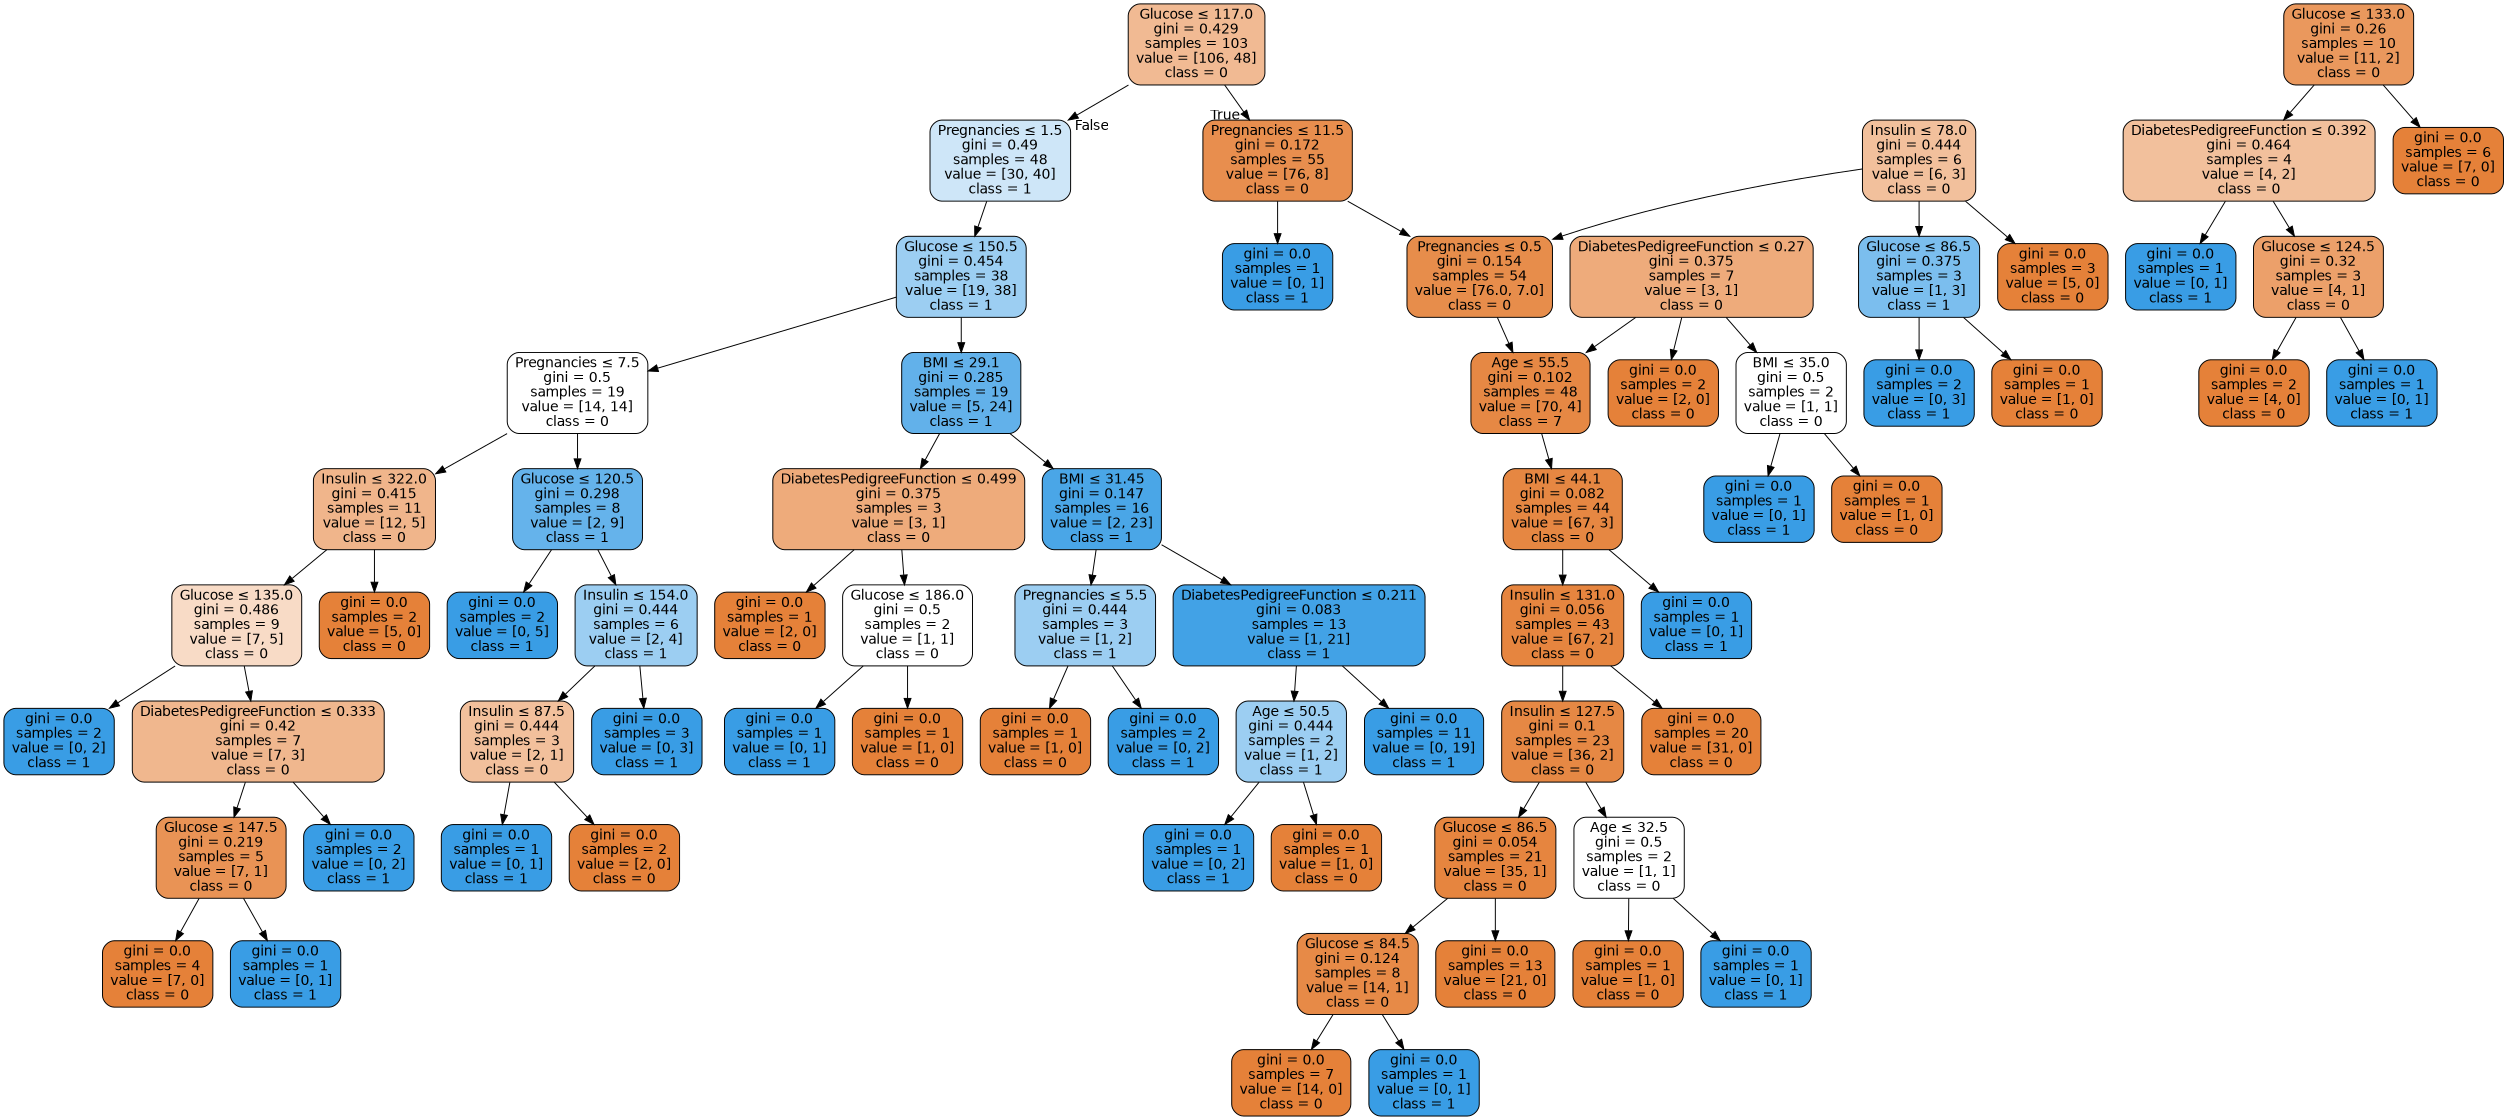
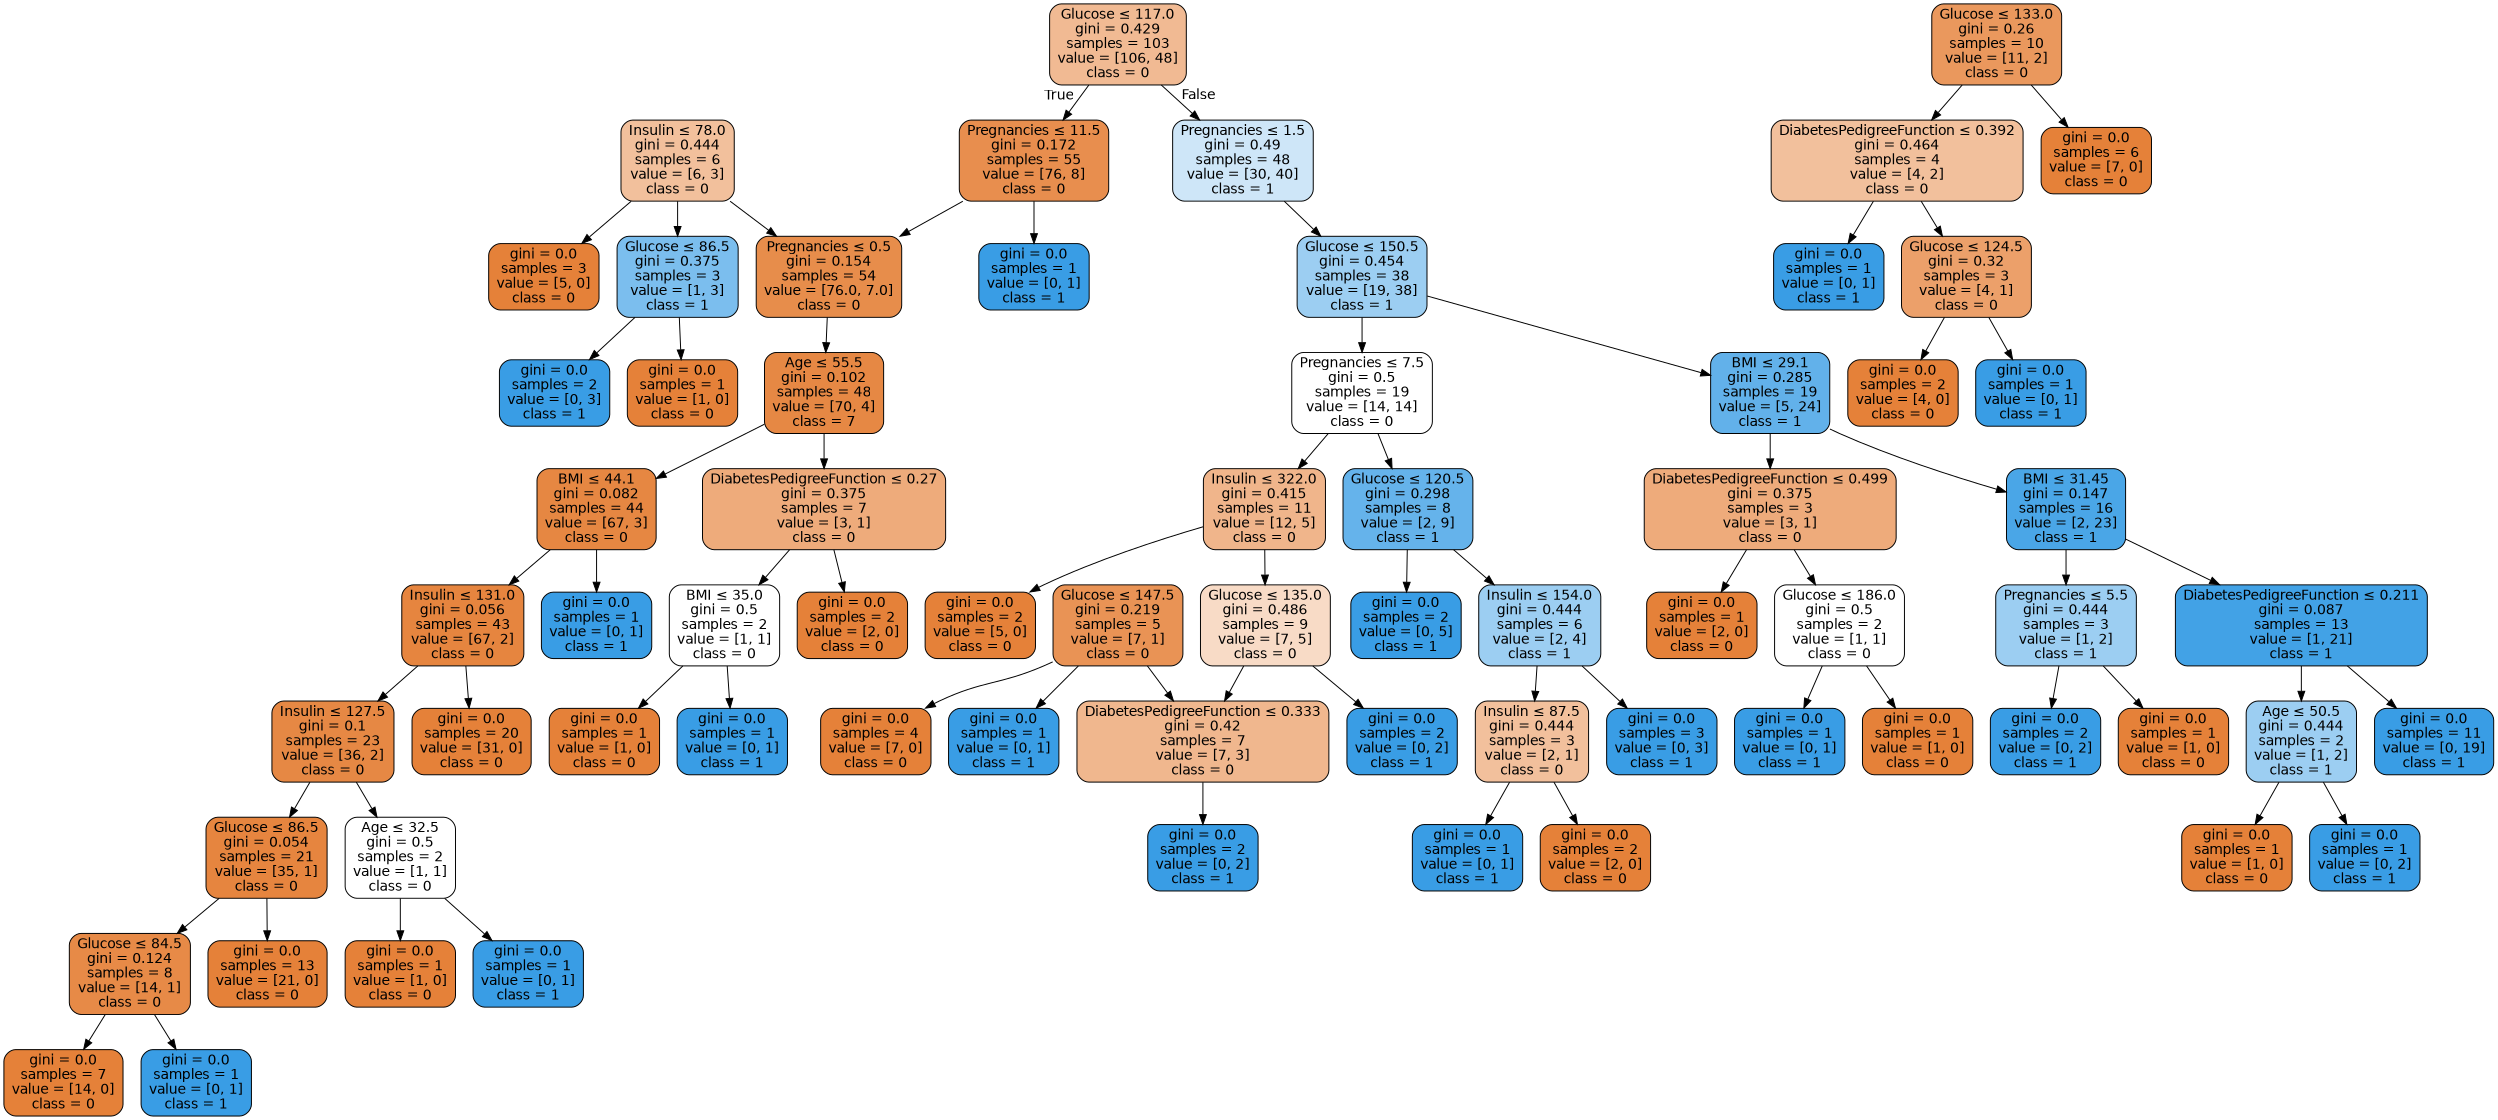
edge "DiabetesPedigreeFunction ≤ 0.27" -> "Age ≤ 55.5": reversed
node "DiabetesPedigreeFunction ≤ 0.211": text "gini = 0.083" -> "gini = 0.087"
edge "DiabetesPedigreeFunction ≤ 0.333" -> "Glucose ≤ 147.5": reversed
